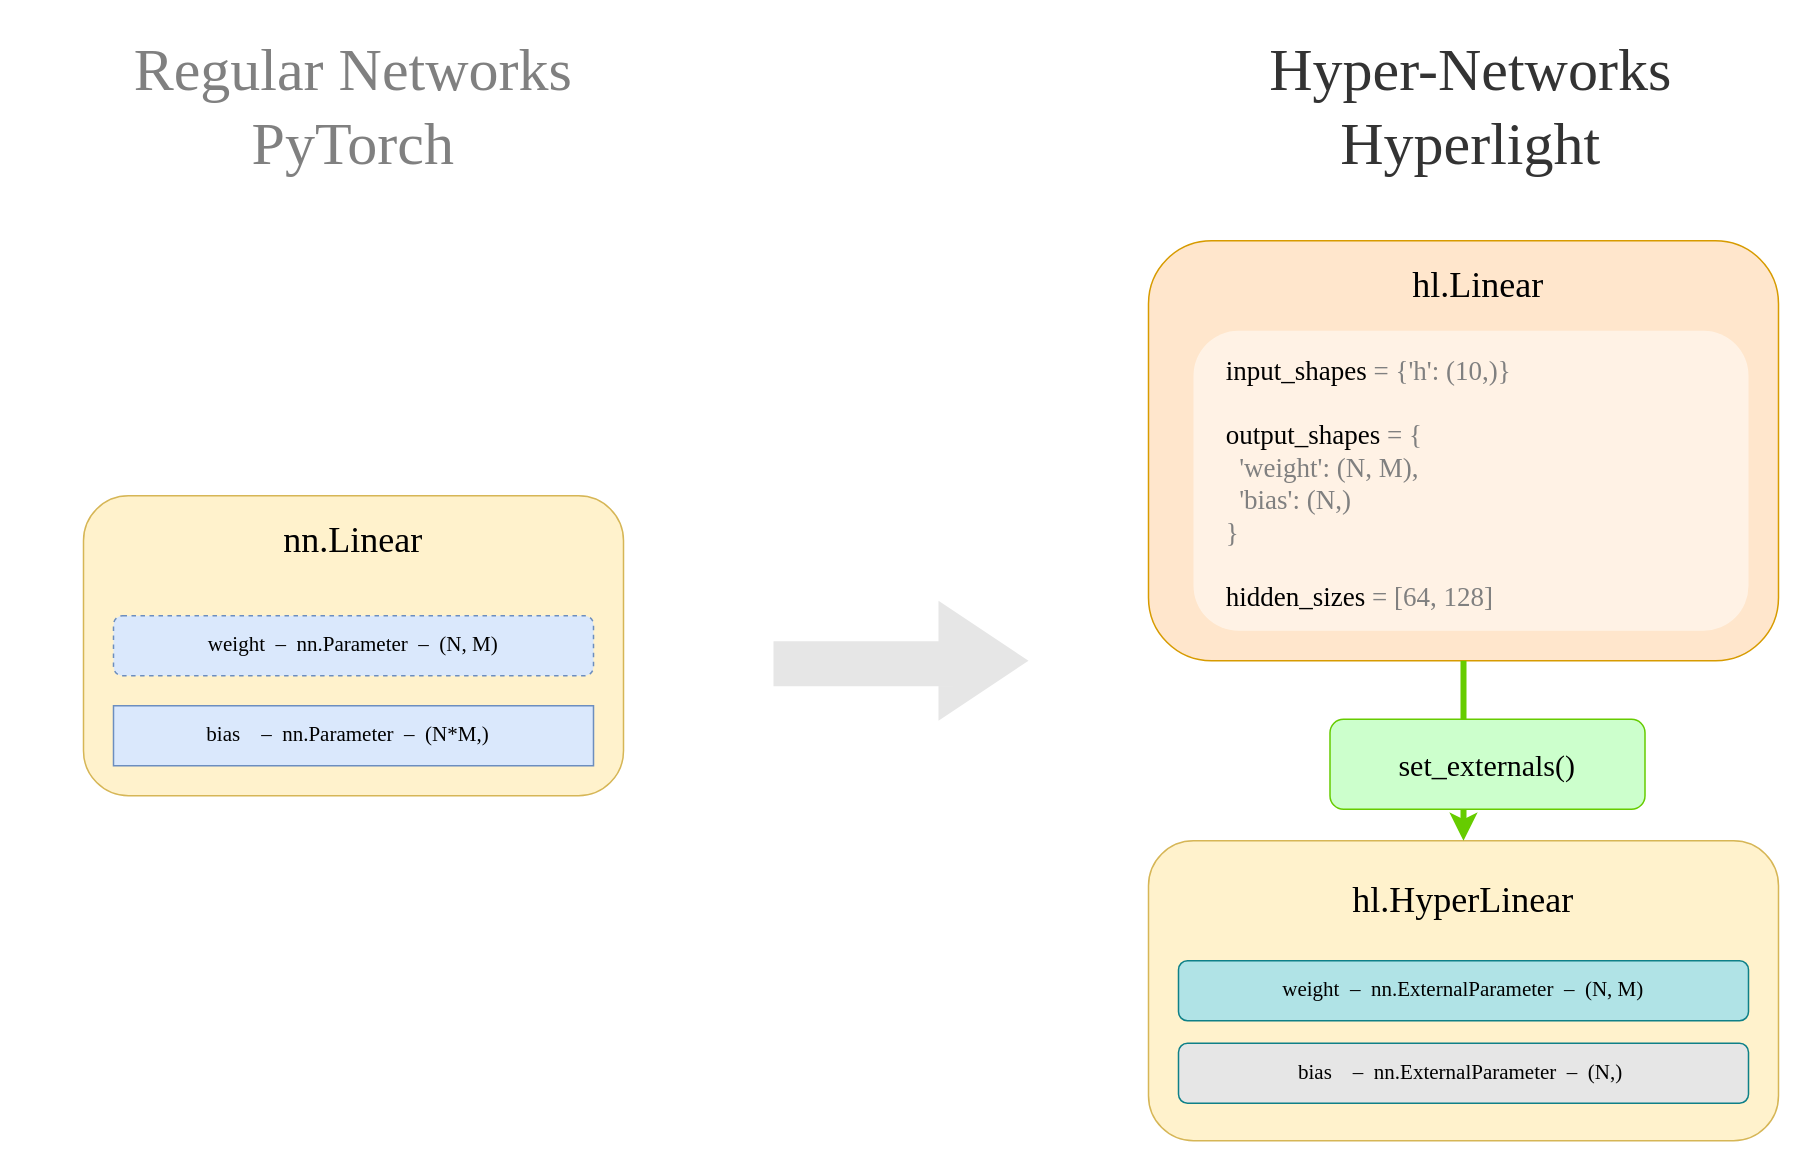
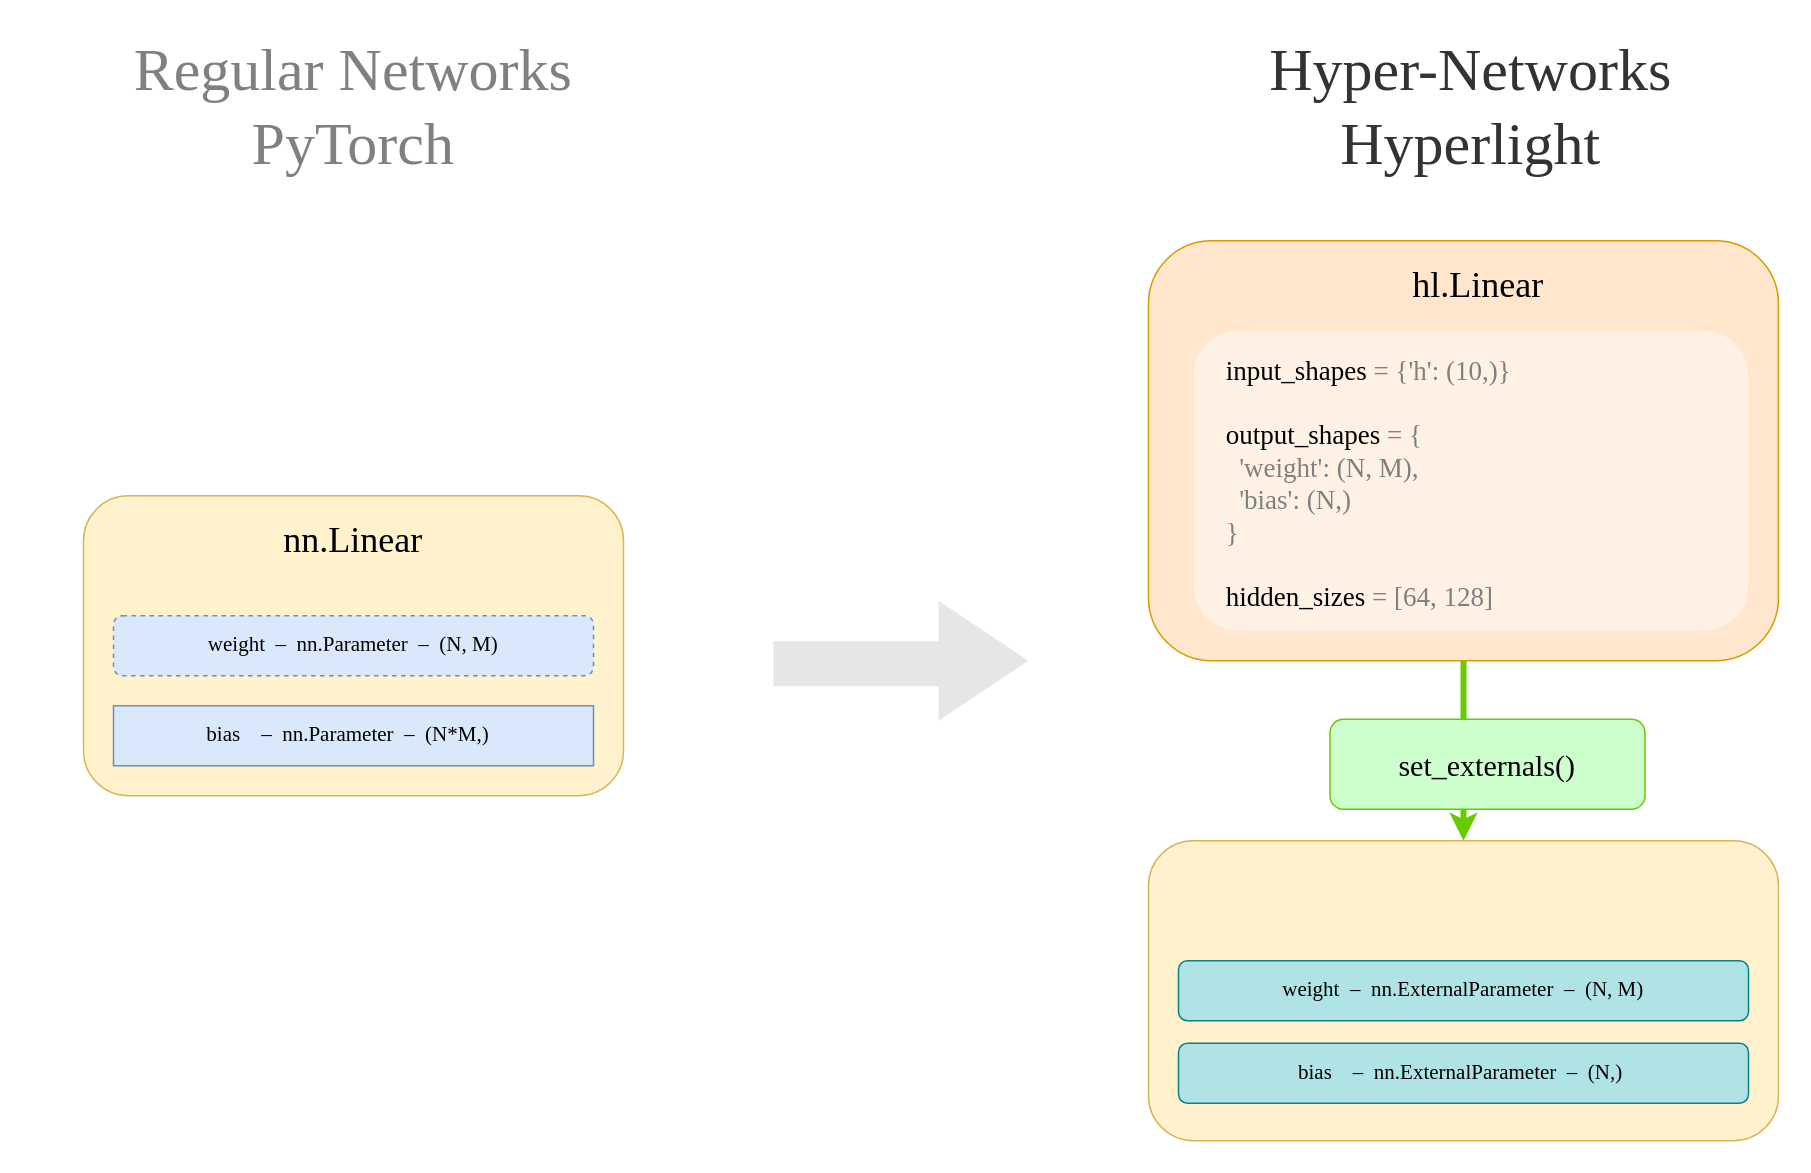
node "hl.HyperLinear": removed
node "bias – nn.ExternalParameter – (N,)": fillcolor #e6e6e6 -> #b0e3e6
